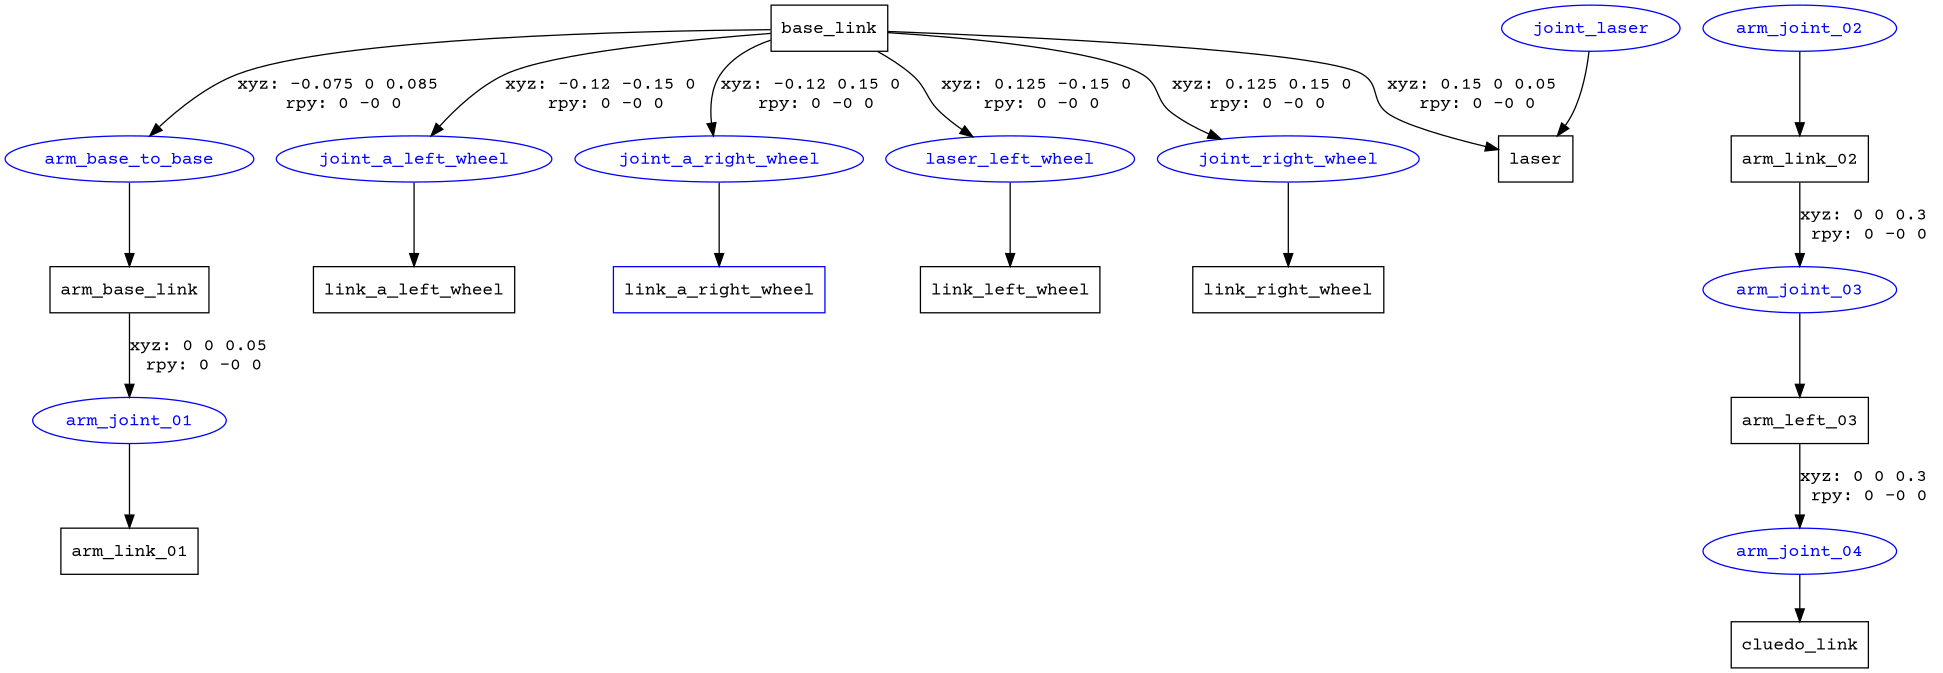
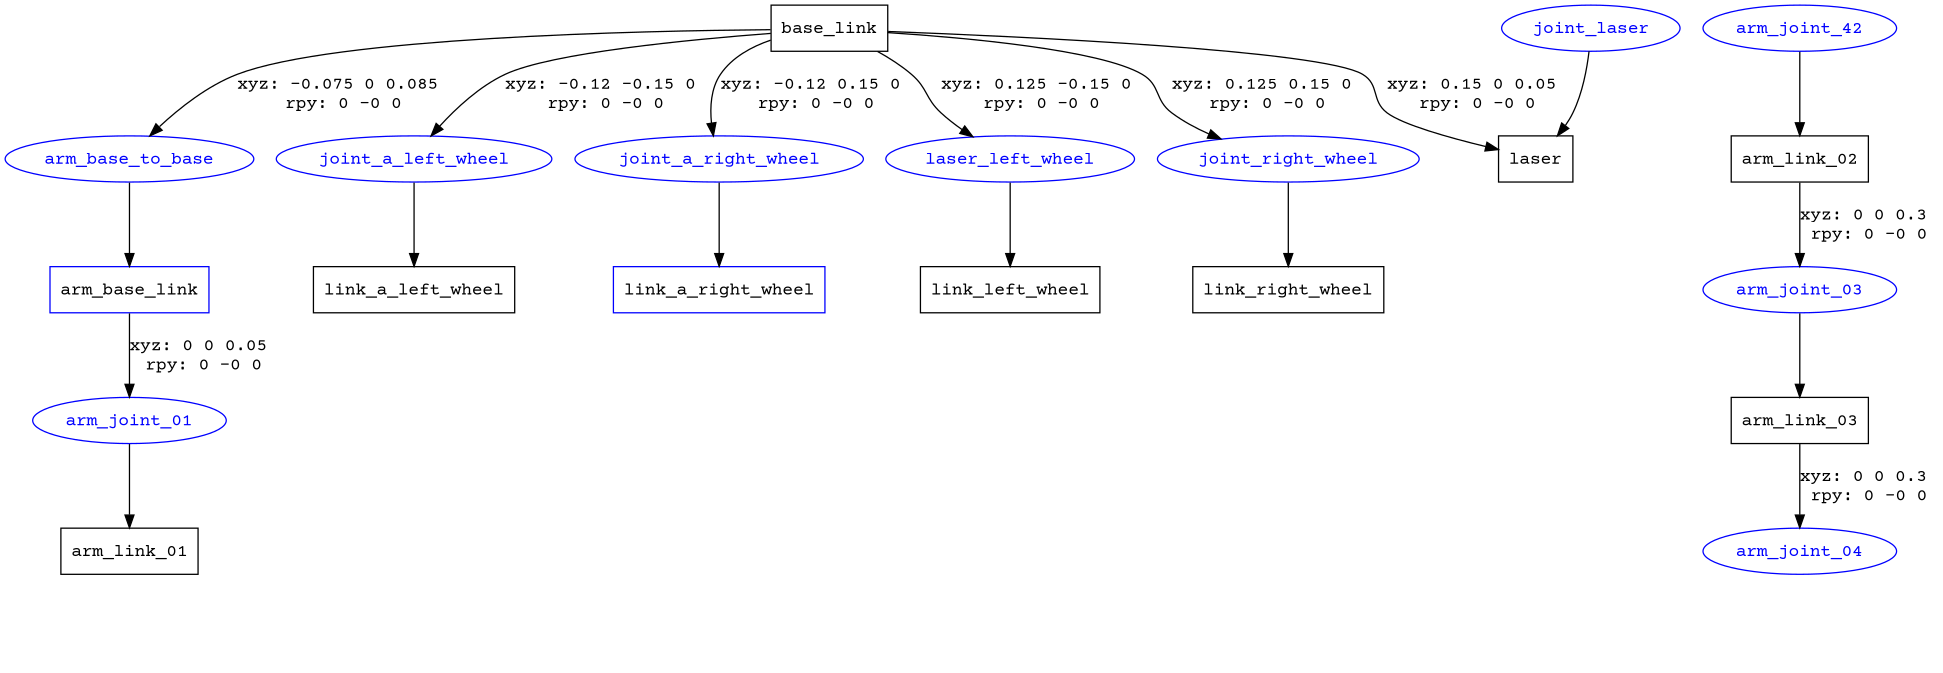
node "arm_joint_02": label "arm_joint_02" -> "arm_joint_42"
node "arm_base_link": color black -> blue
node "arm_left_03": label "arm_left_03" -> "arm_link_03"
node "cluedo_link": removed
